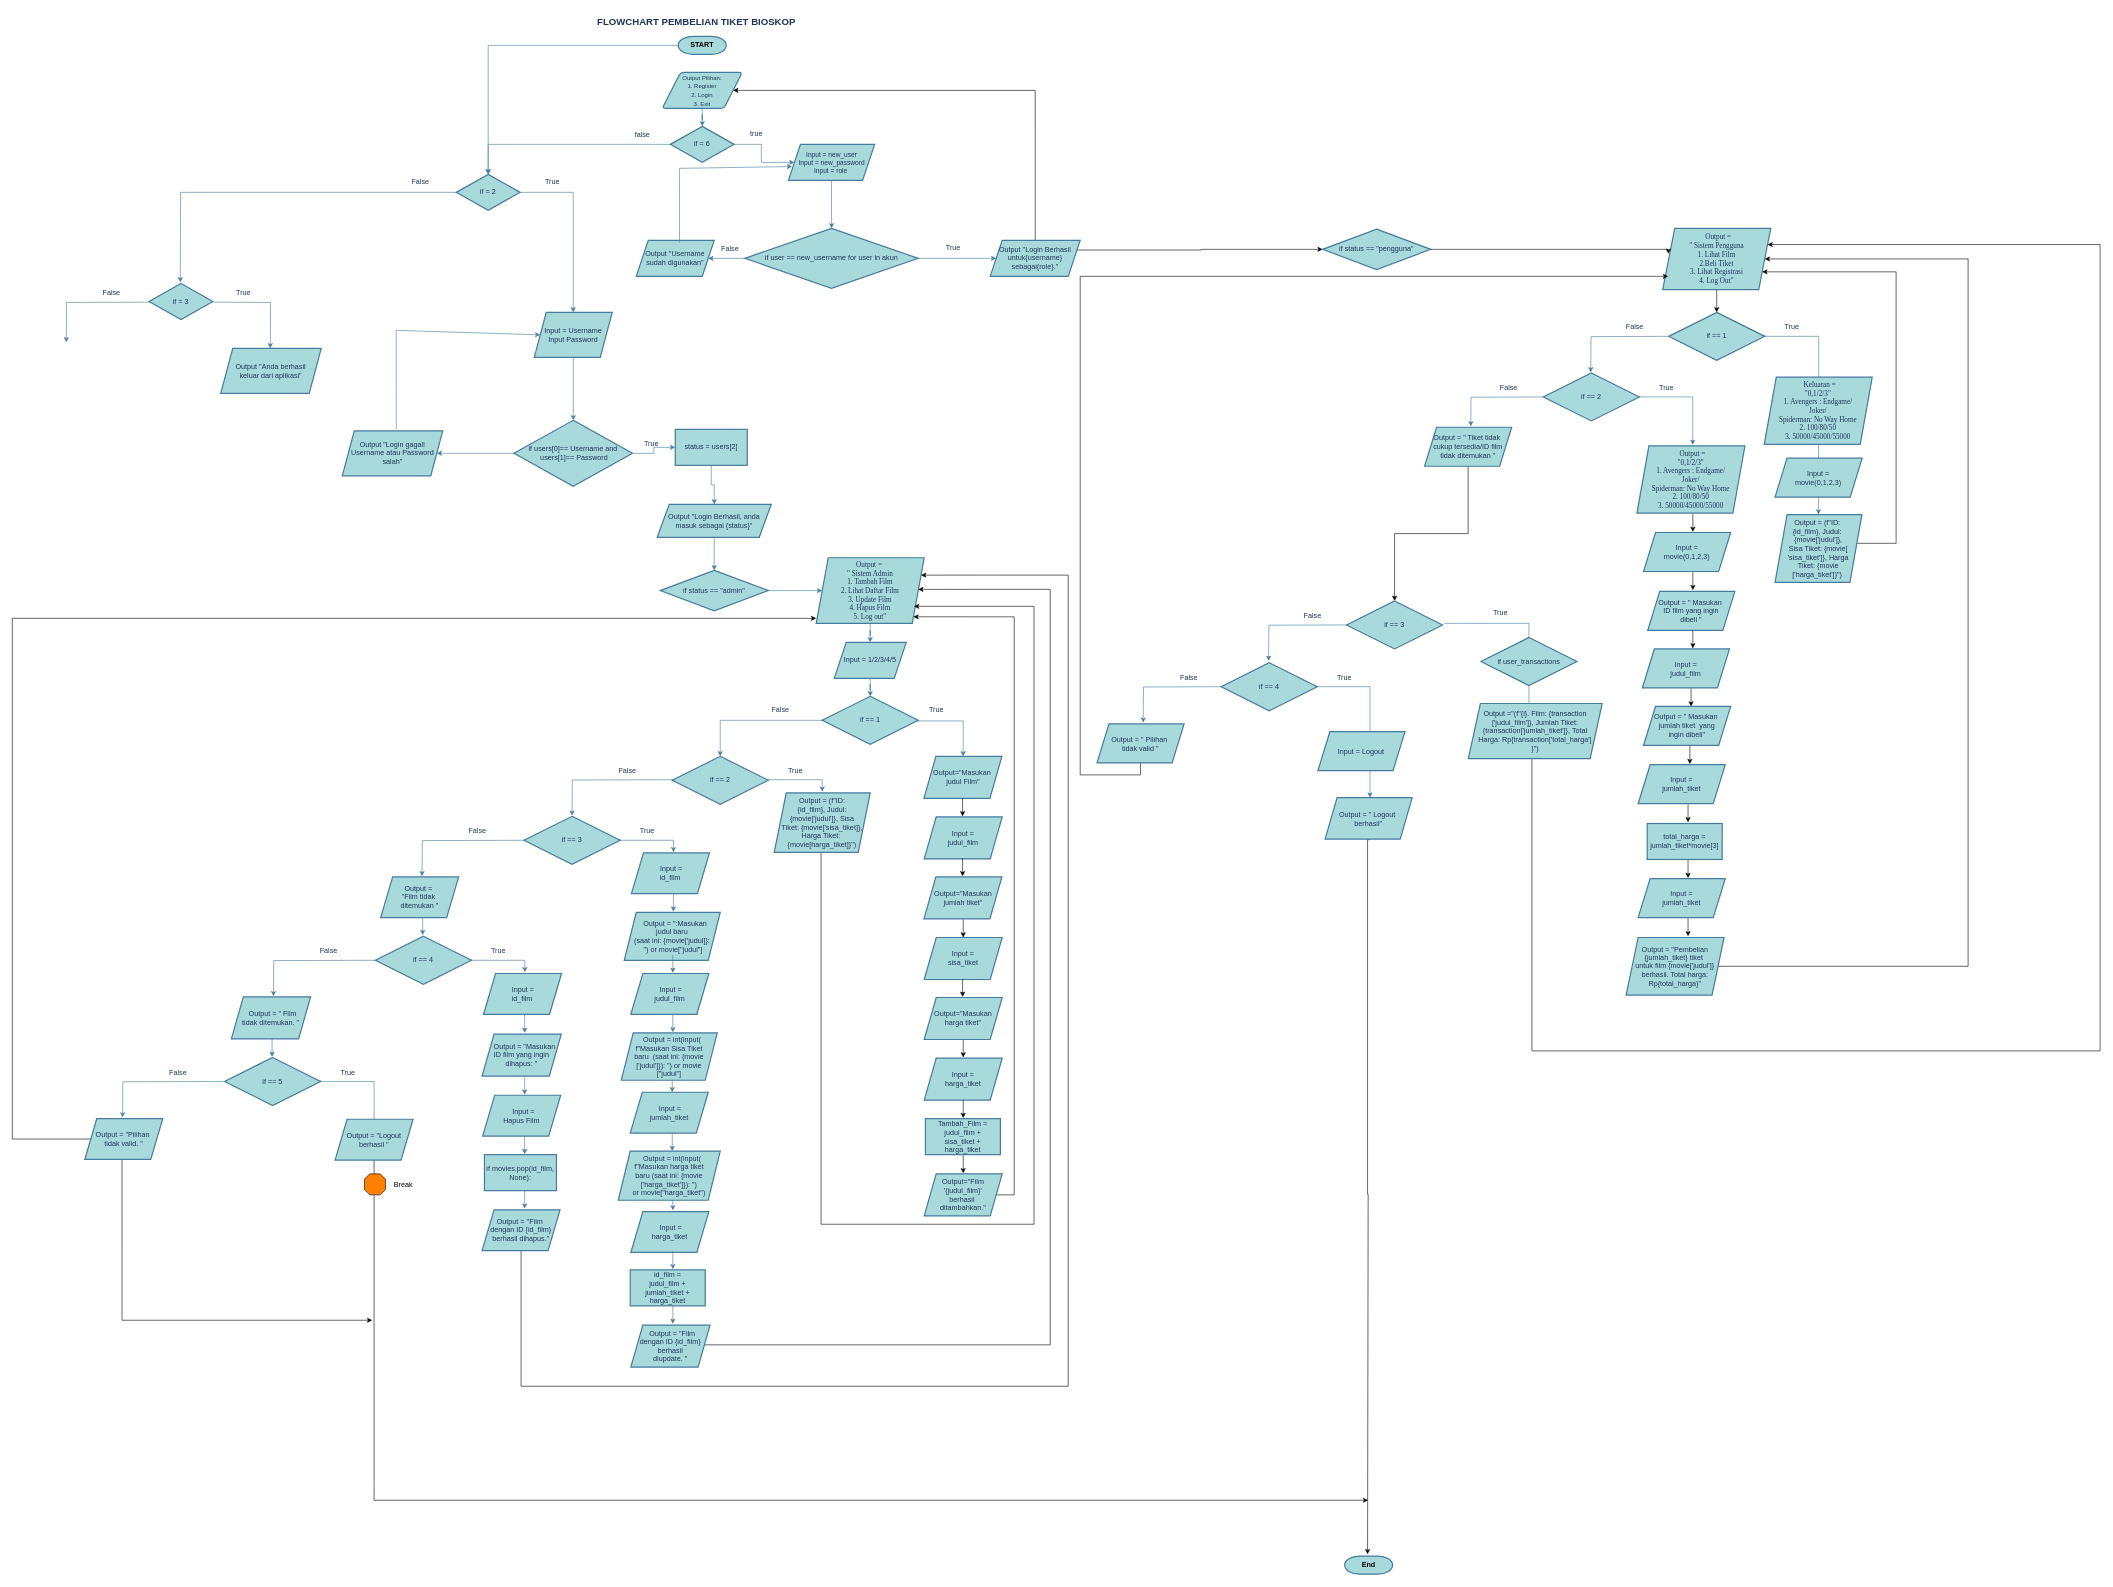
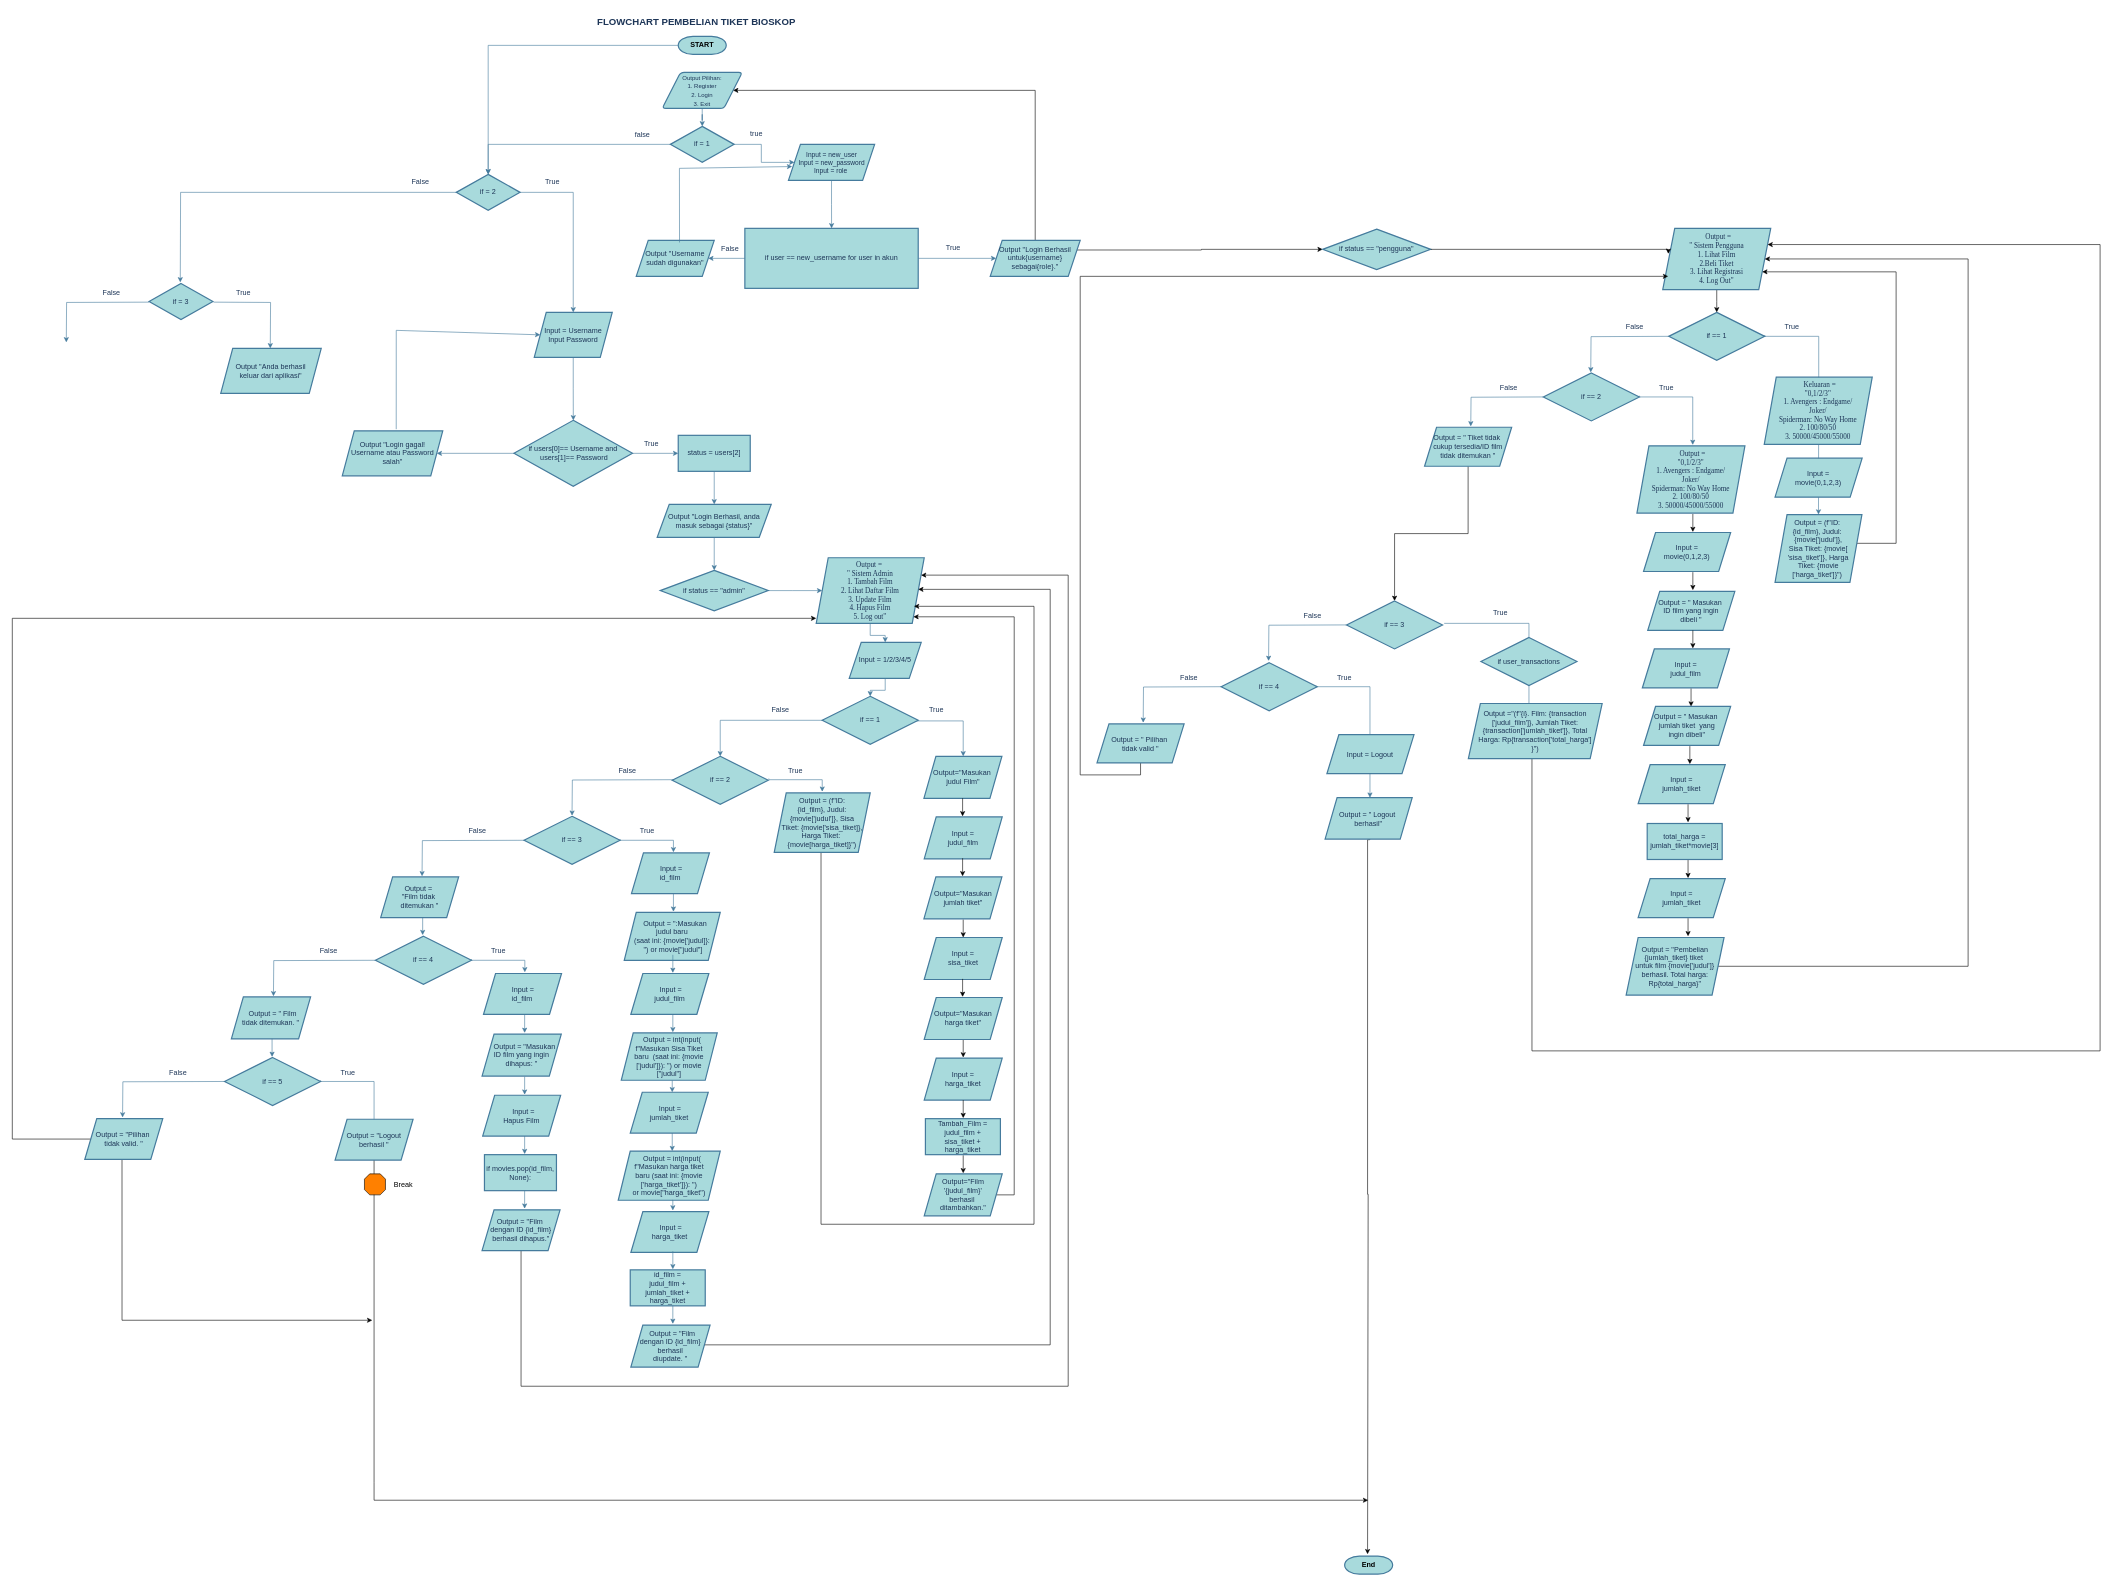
node "if = 6": label "if = 6" -> "if = 1"
node "if user == new_username for user in akun": shape diamond -> rectangle
node "status = users[2]": moved (711, 447) -> (714, 453)
node "Input = 1/2/3/4/5": moved (870, 660) -> (885, 660)
node "Input = Logout": moved (1362, 751) -> (1371, 754)
